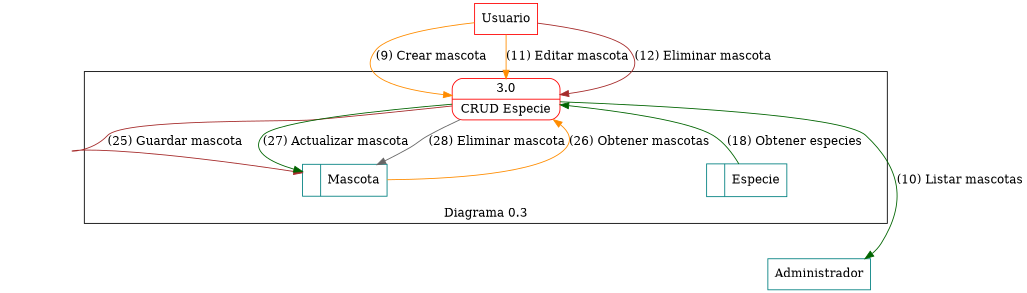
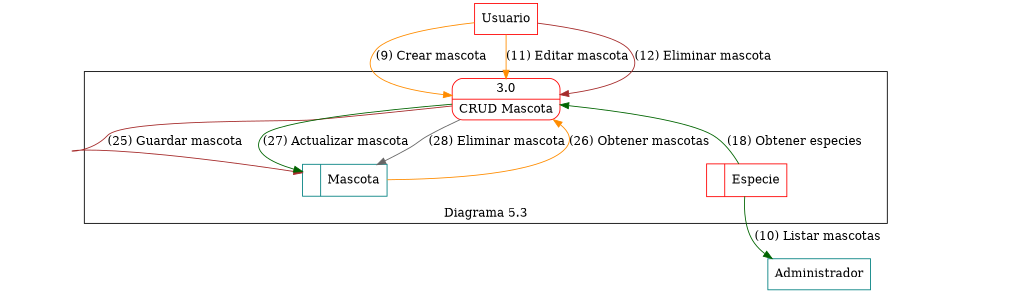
node "3.0": text "CRUD Especie" -> "CRUD Mascota"
edge "3.0" -> "Administrador": now "Especie" -> "Administrador"
node "Especie": color teal -> red
cluster "Diagrama 0.3": label "Diagrama 0.3" -> "Diagrama 5.3"
